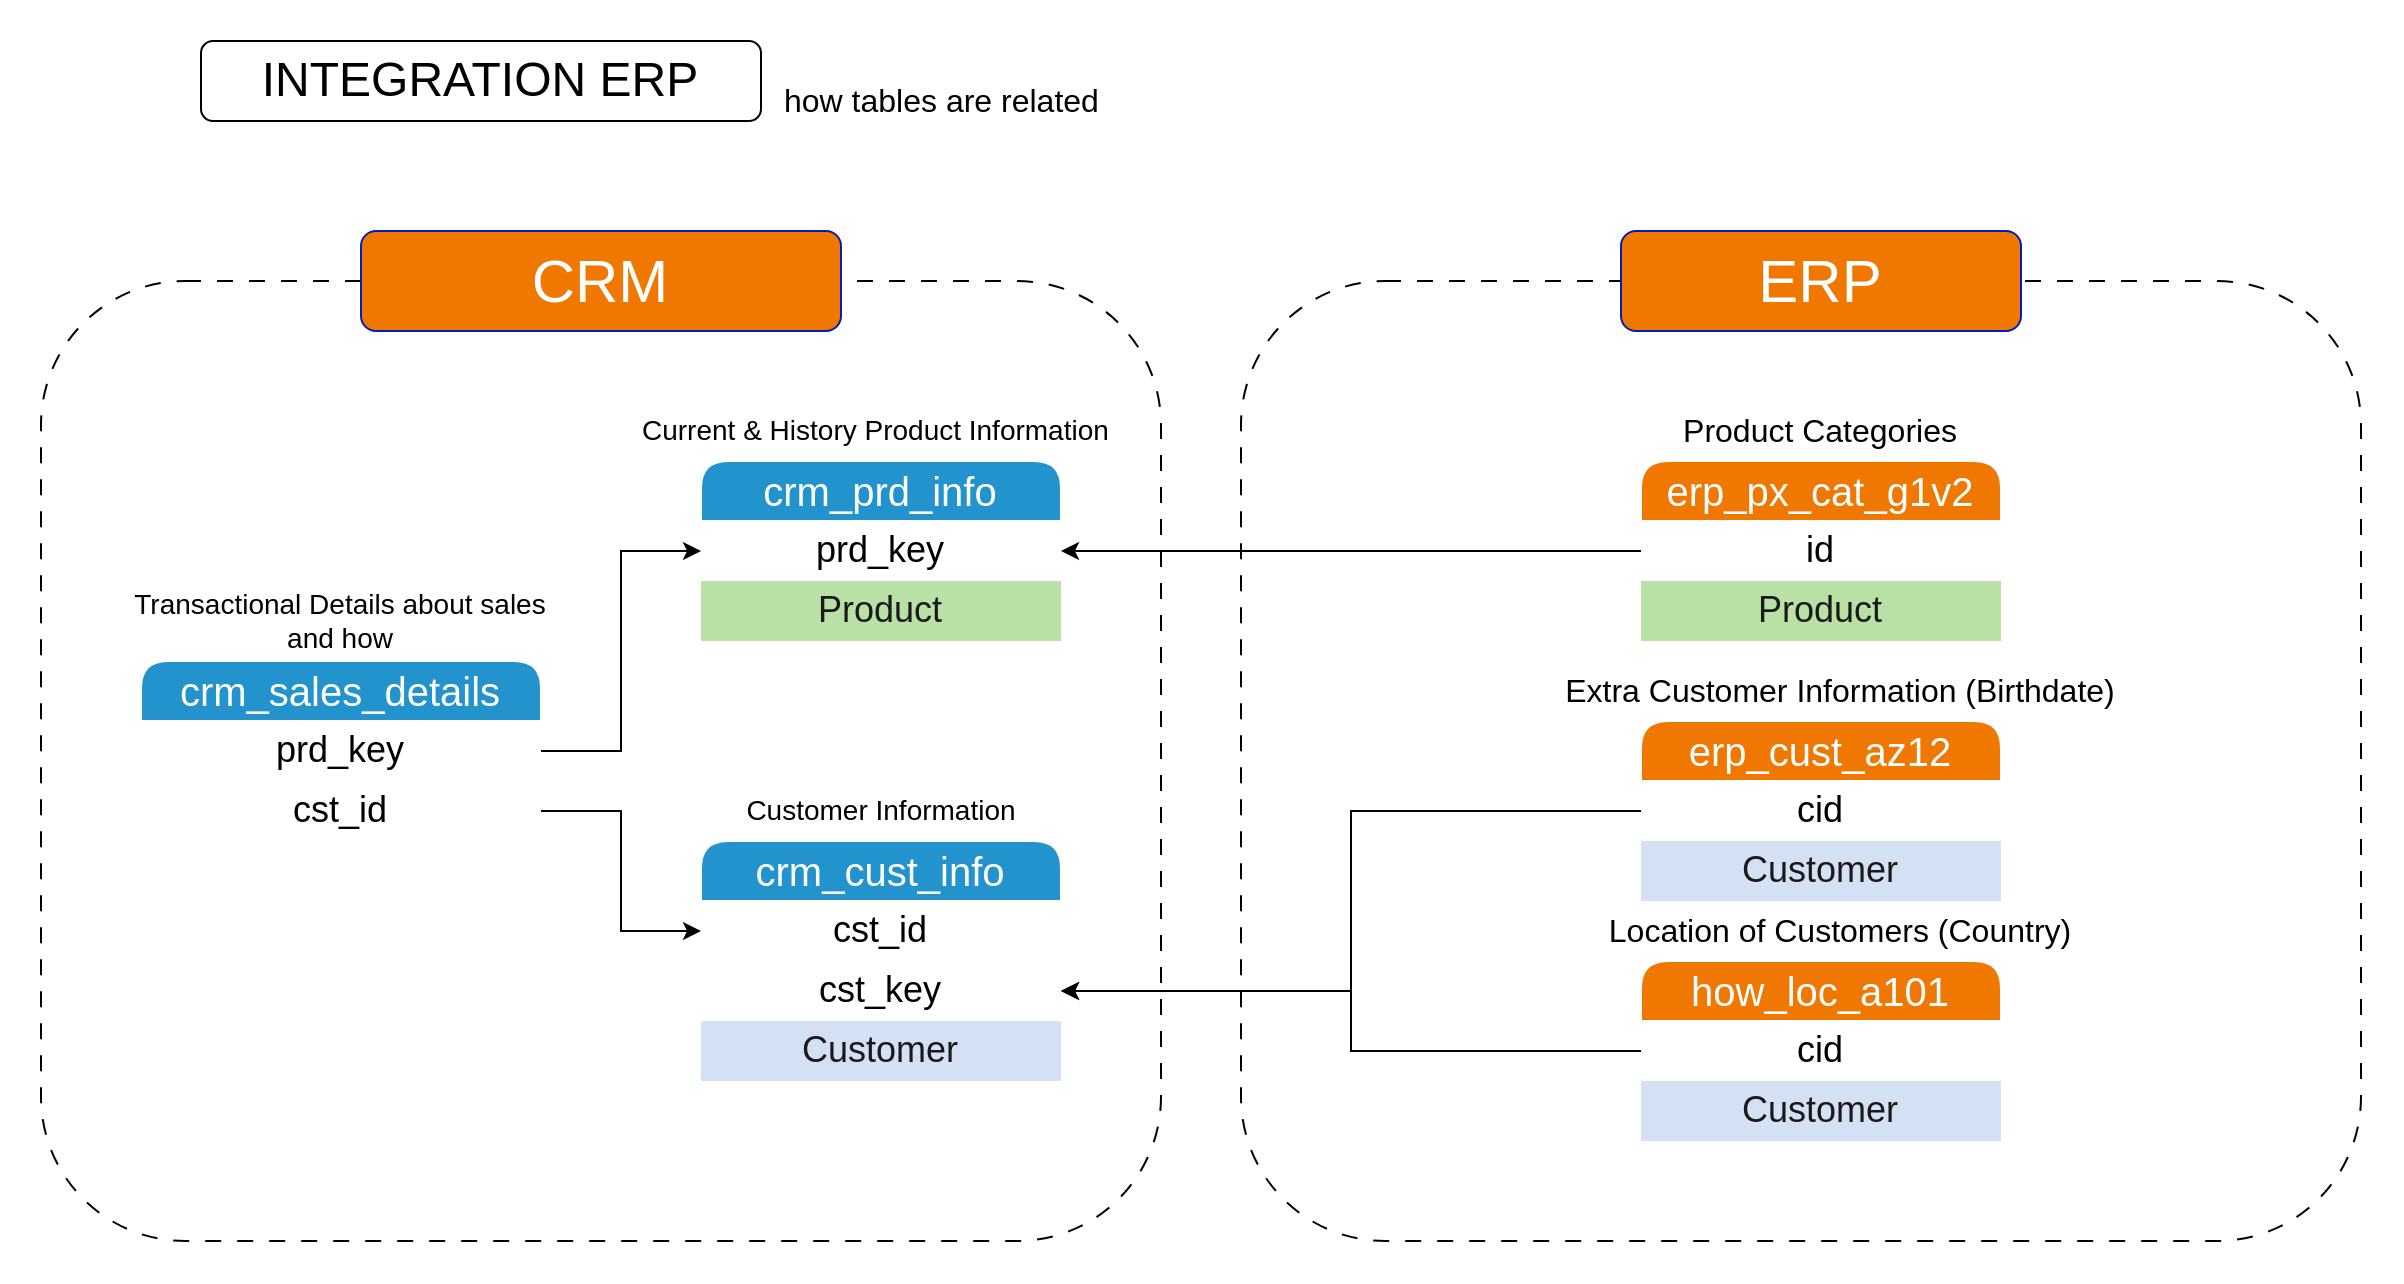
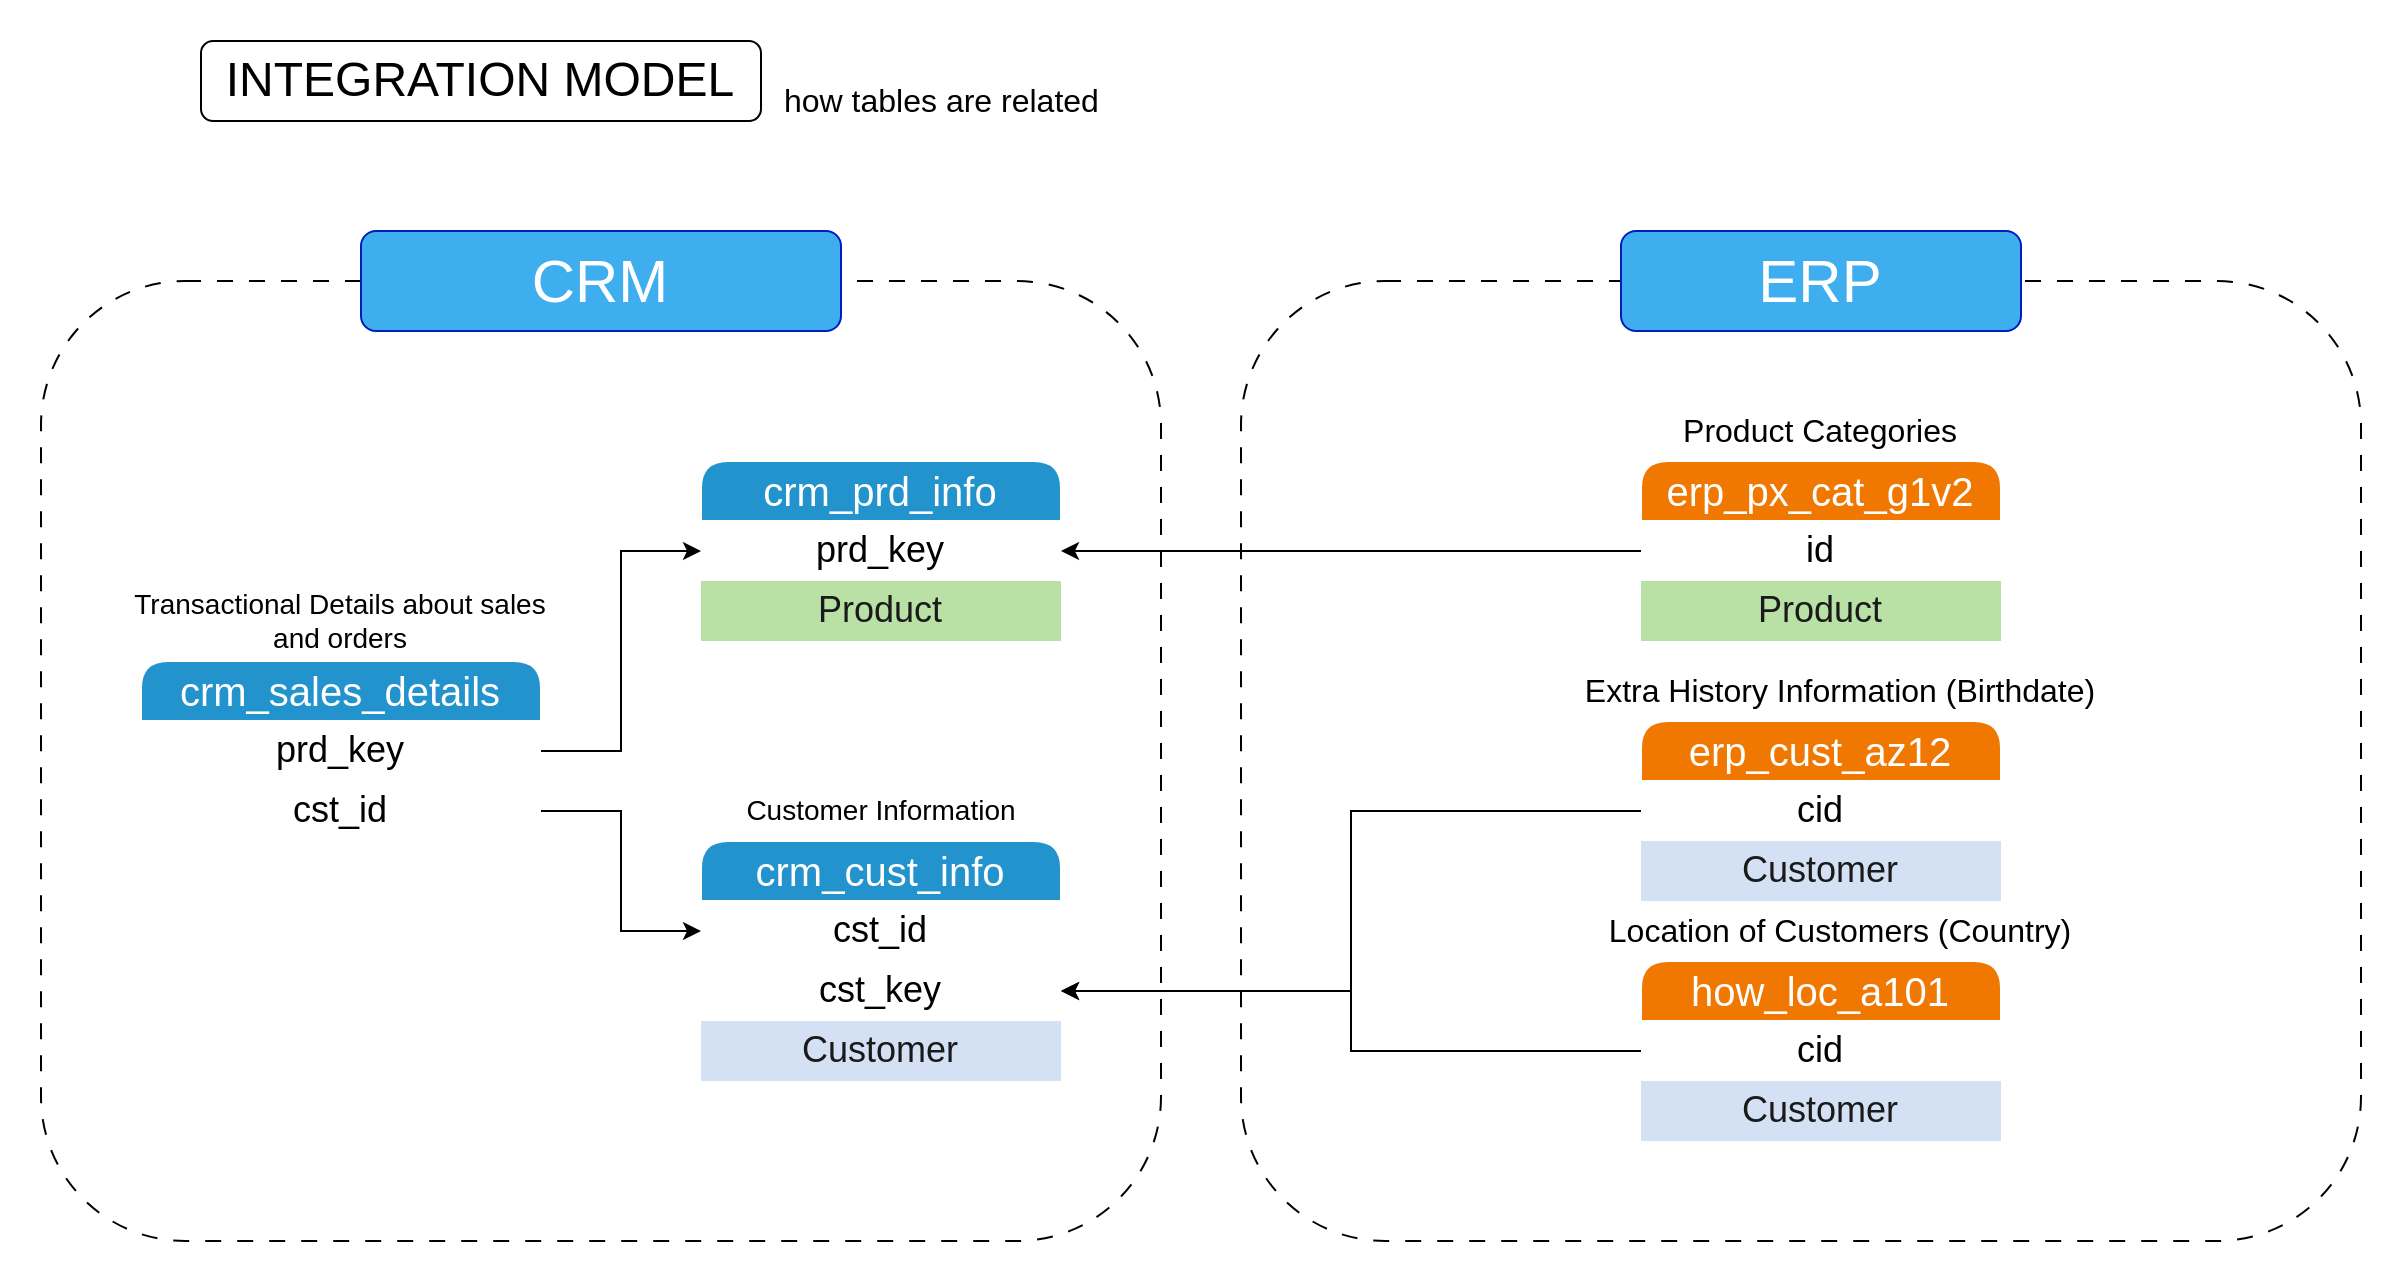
node "INTEGRATION ERP": label "INTEGRATION ERP" -> "INTEGRATION MODEL"
node "CRM": fillcolor #f07800 -> #3eaeef
node "ERP": fillcolor #f07800 -> #3eaeef
node "Current & History Product Information": removed
node "Transactional Details about sales and how": label "Transactional Details about sales and how" -> "Transactional Details about sales and orders"
node "Extra Customer Information (Birthdate)": label "Extra Customer Information (Birthdate)" -> "Extra History Information (Birthdate)"
